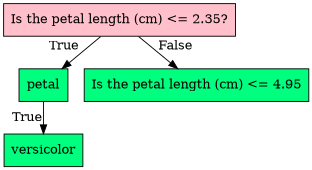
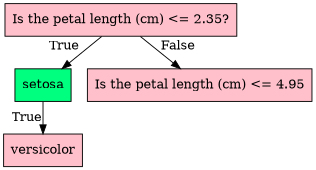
node "petal": label "petal" -> "setosa"
node "Is the petal length (cm) <= 4.95": fillcolor springgreen -> pink
node "versicolor": fillcolor springgreen -> pink
